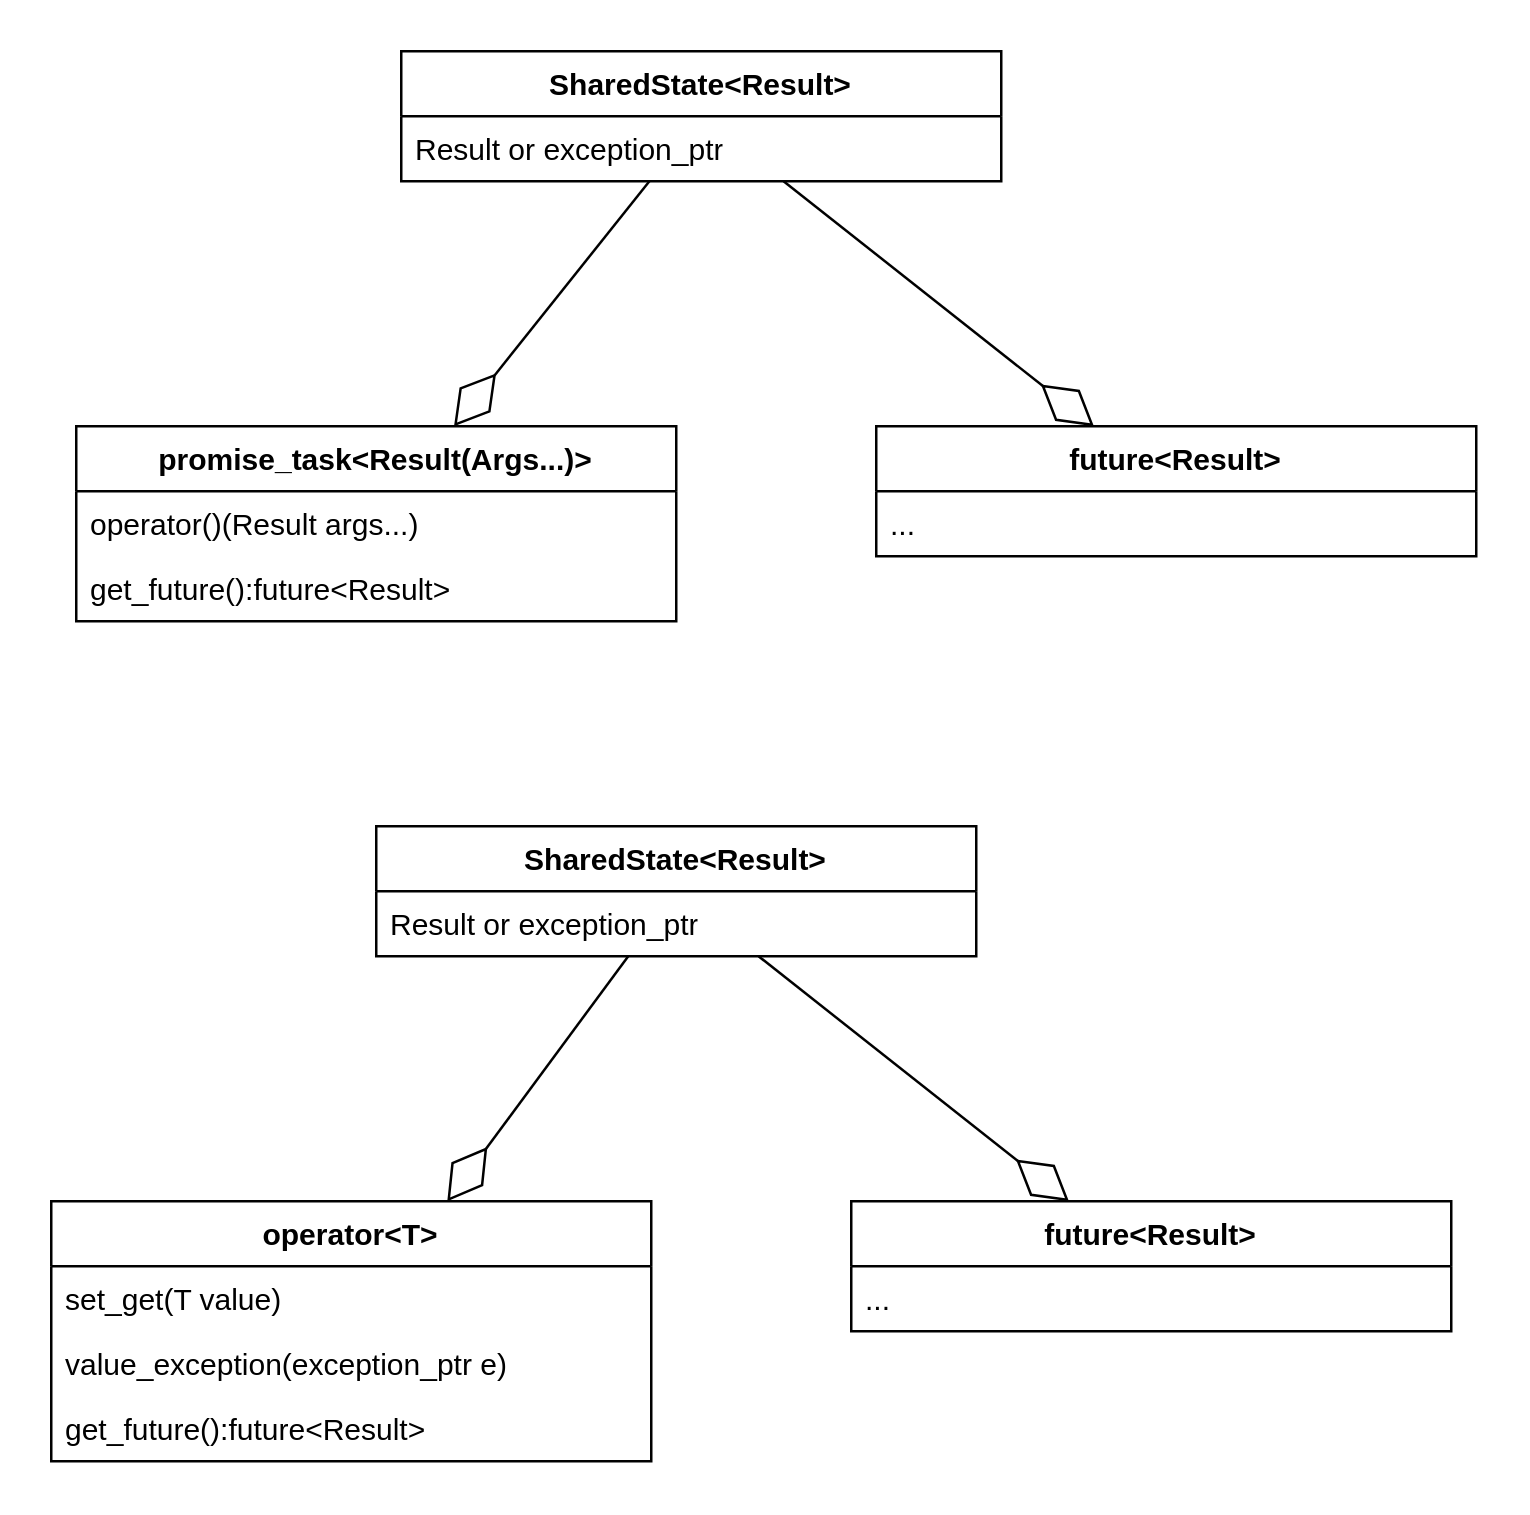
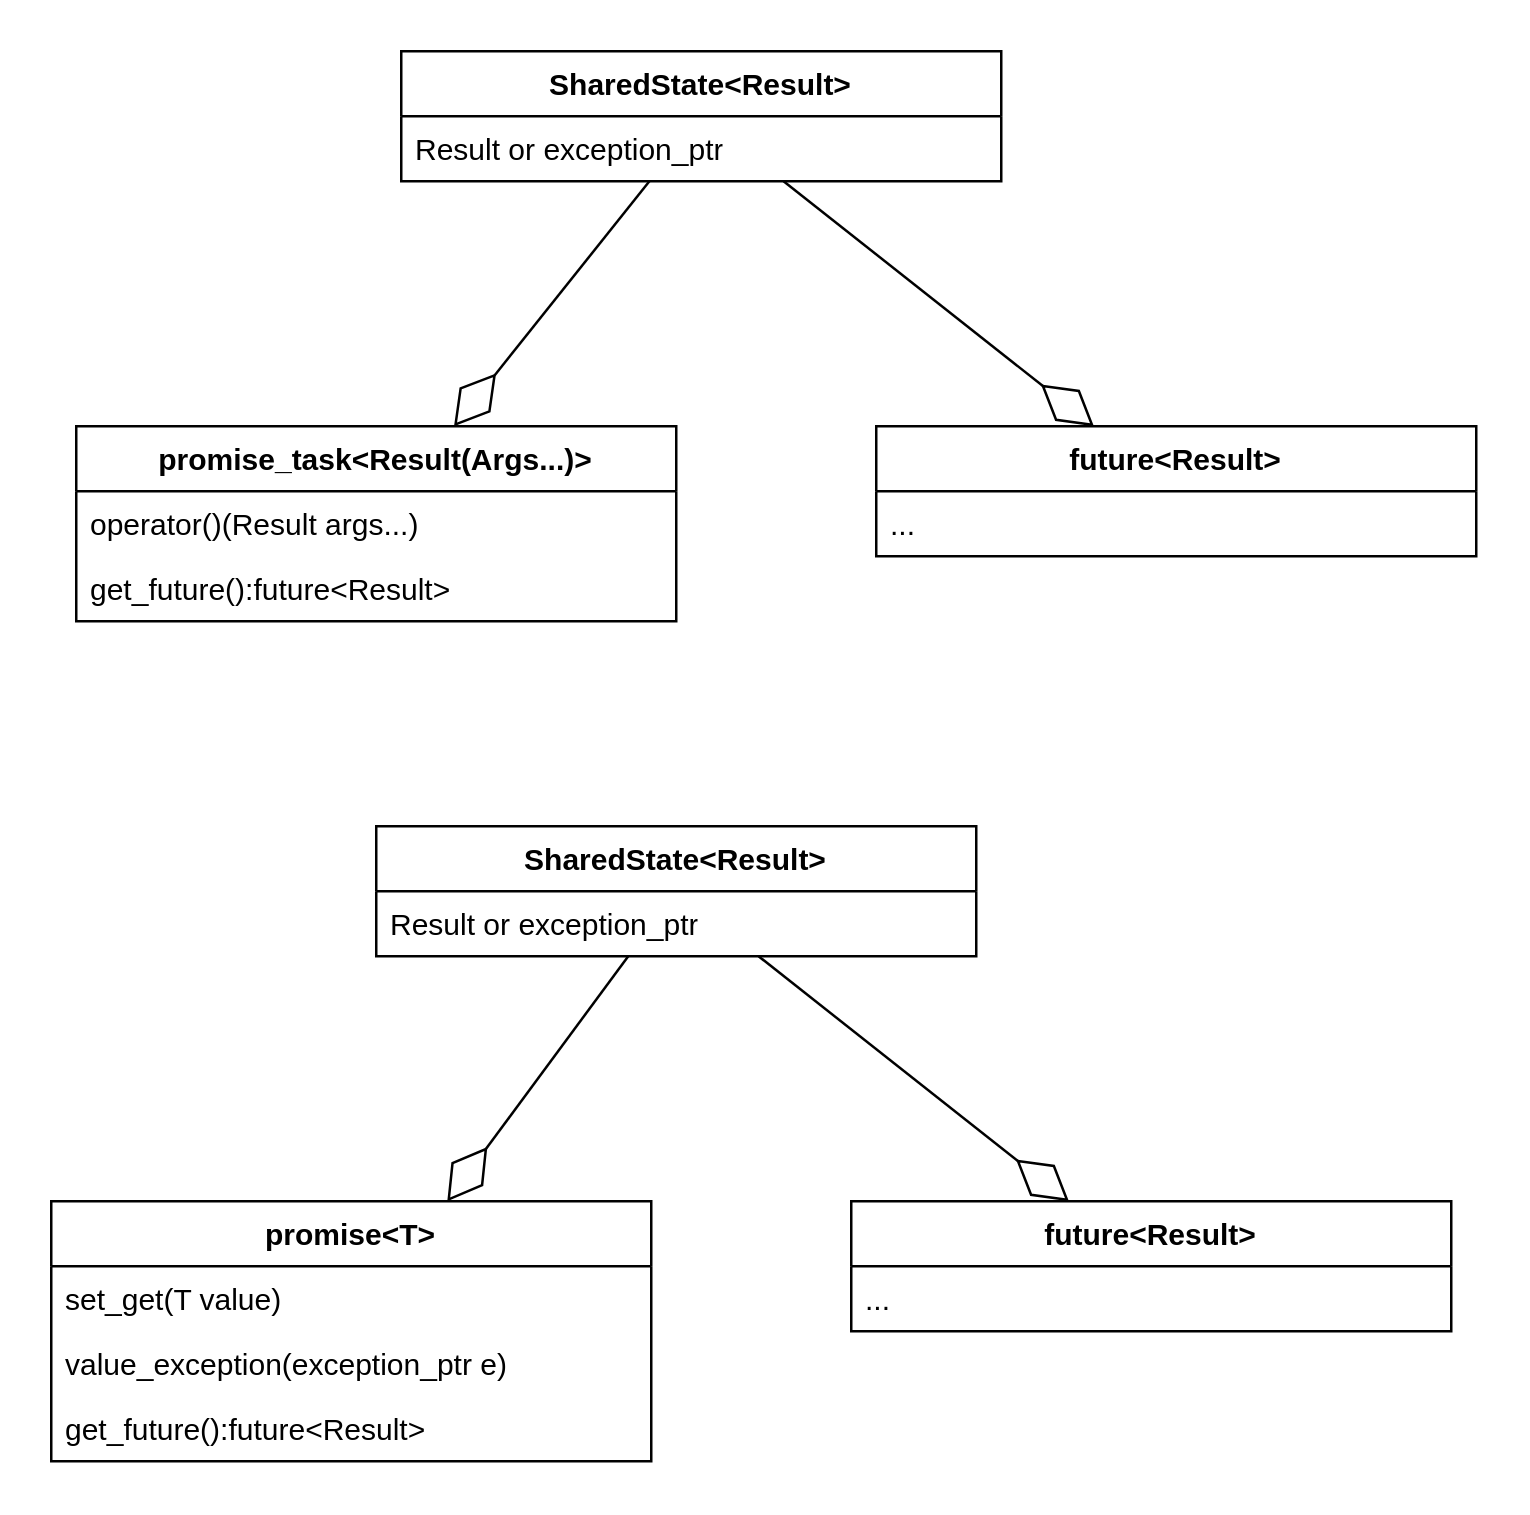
node "operator<T>": label "operator<T>" -> "promise<T>"
